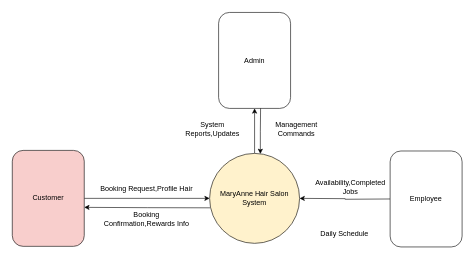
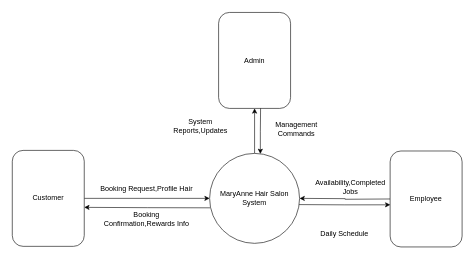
node "System Reports,Updates": moved (213, 129) -> (201, 126)
node "Customer": fillcolor #f8cecc -> #ffffff
node "MaryAnne Hair Salon System": fillcolor #fff2cc -> #ffffff
edge "MaryAnne Hair Salon System" -> "Employee": added
